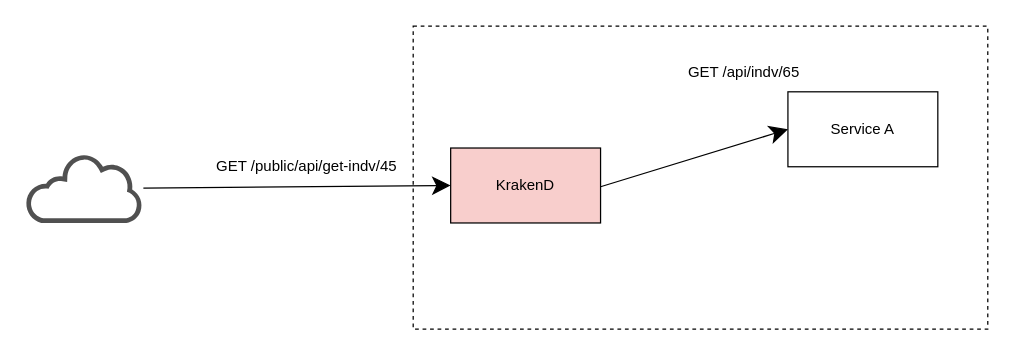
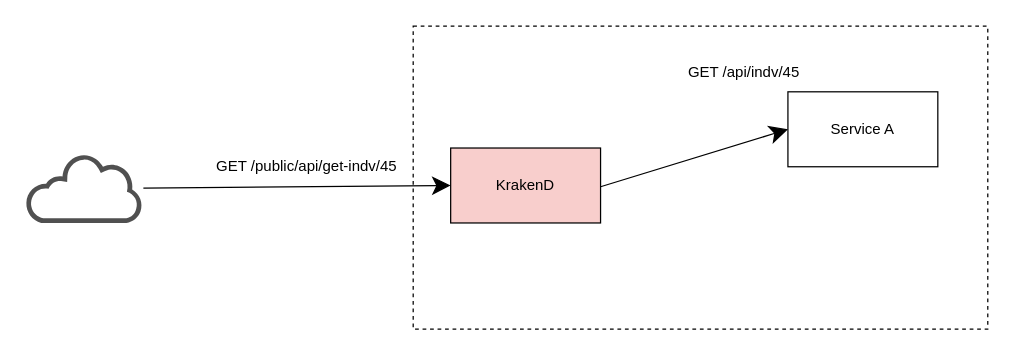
node "GET /api/indv/65": label "GET /api/indv/65" -> "GET /api/indv/45"
